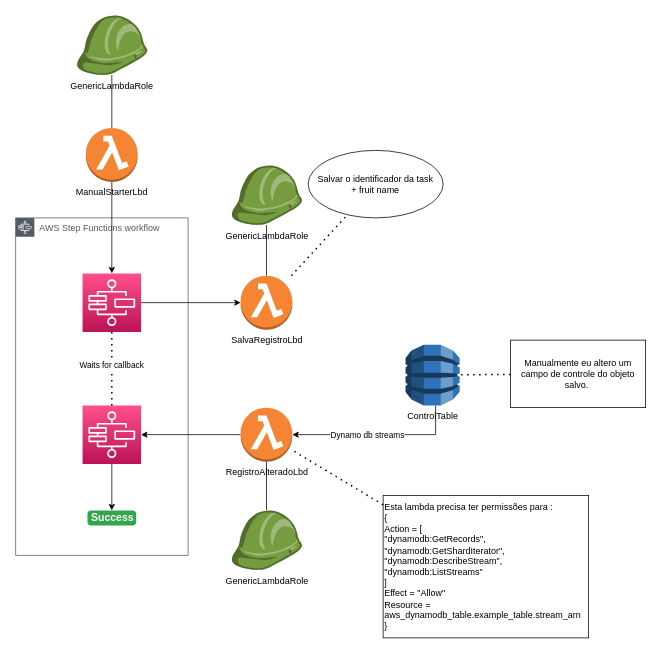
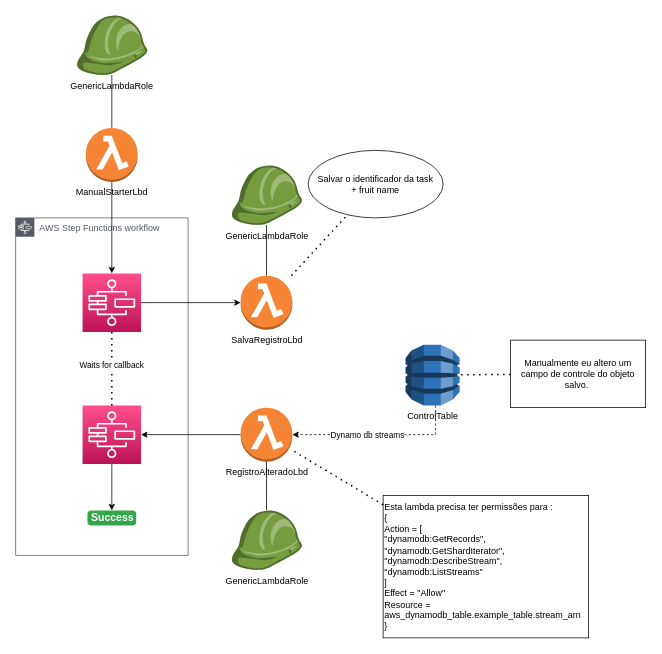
edge "ControlTable" -> "RegistroAlteradoLbd": style solid -> dashed
